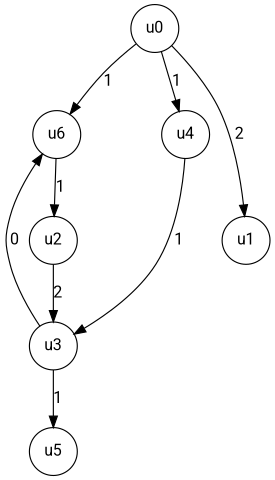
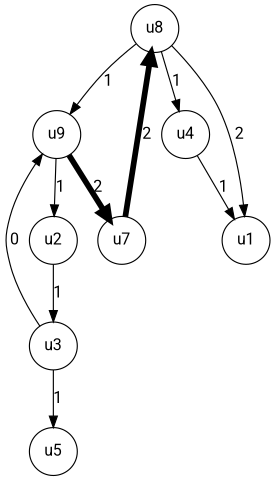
node "u0": label "u0" -> "u8"
node "u6": label "u6" -> "u9"
node "u7": added
edge "u4" -> "u3": now "u4" -> "u1"
edge "u2" -> "u3": label "2" -> "1"
